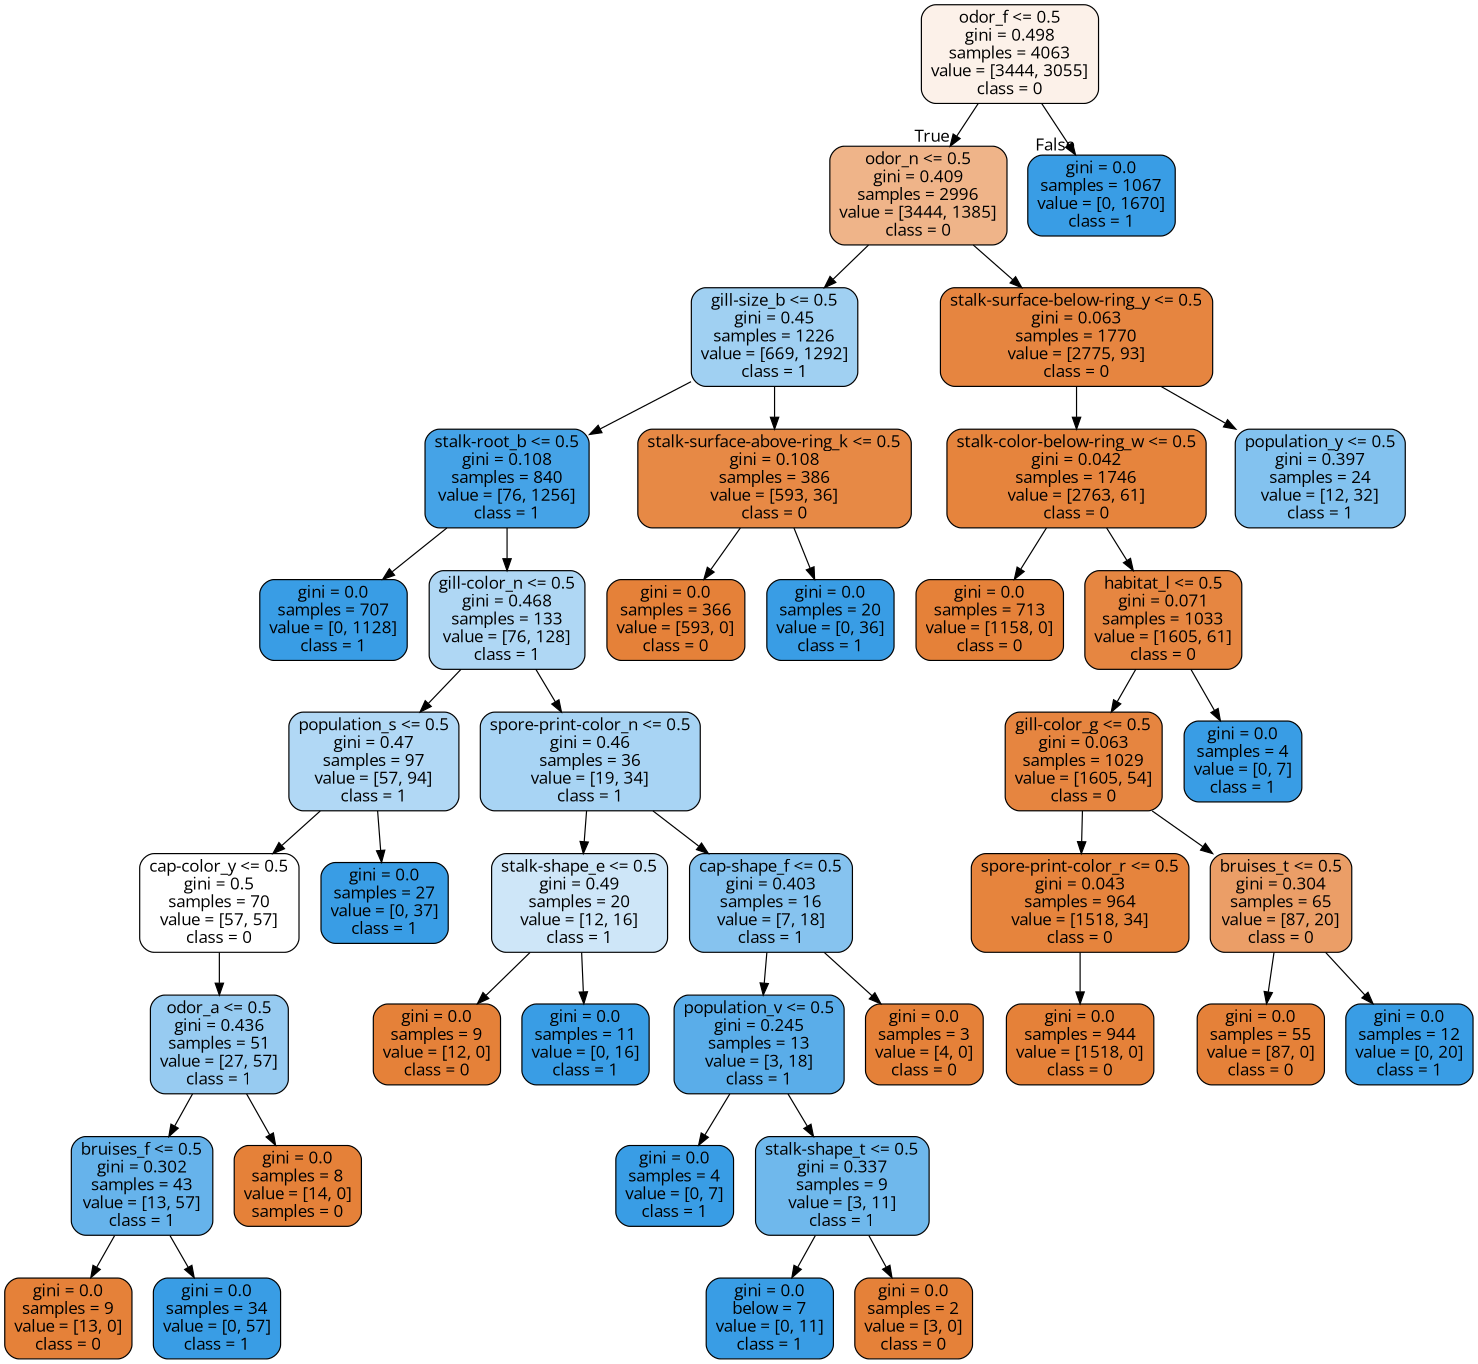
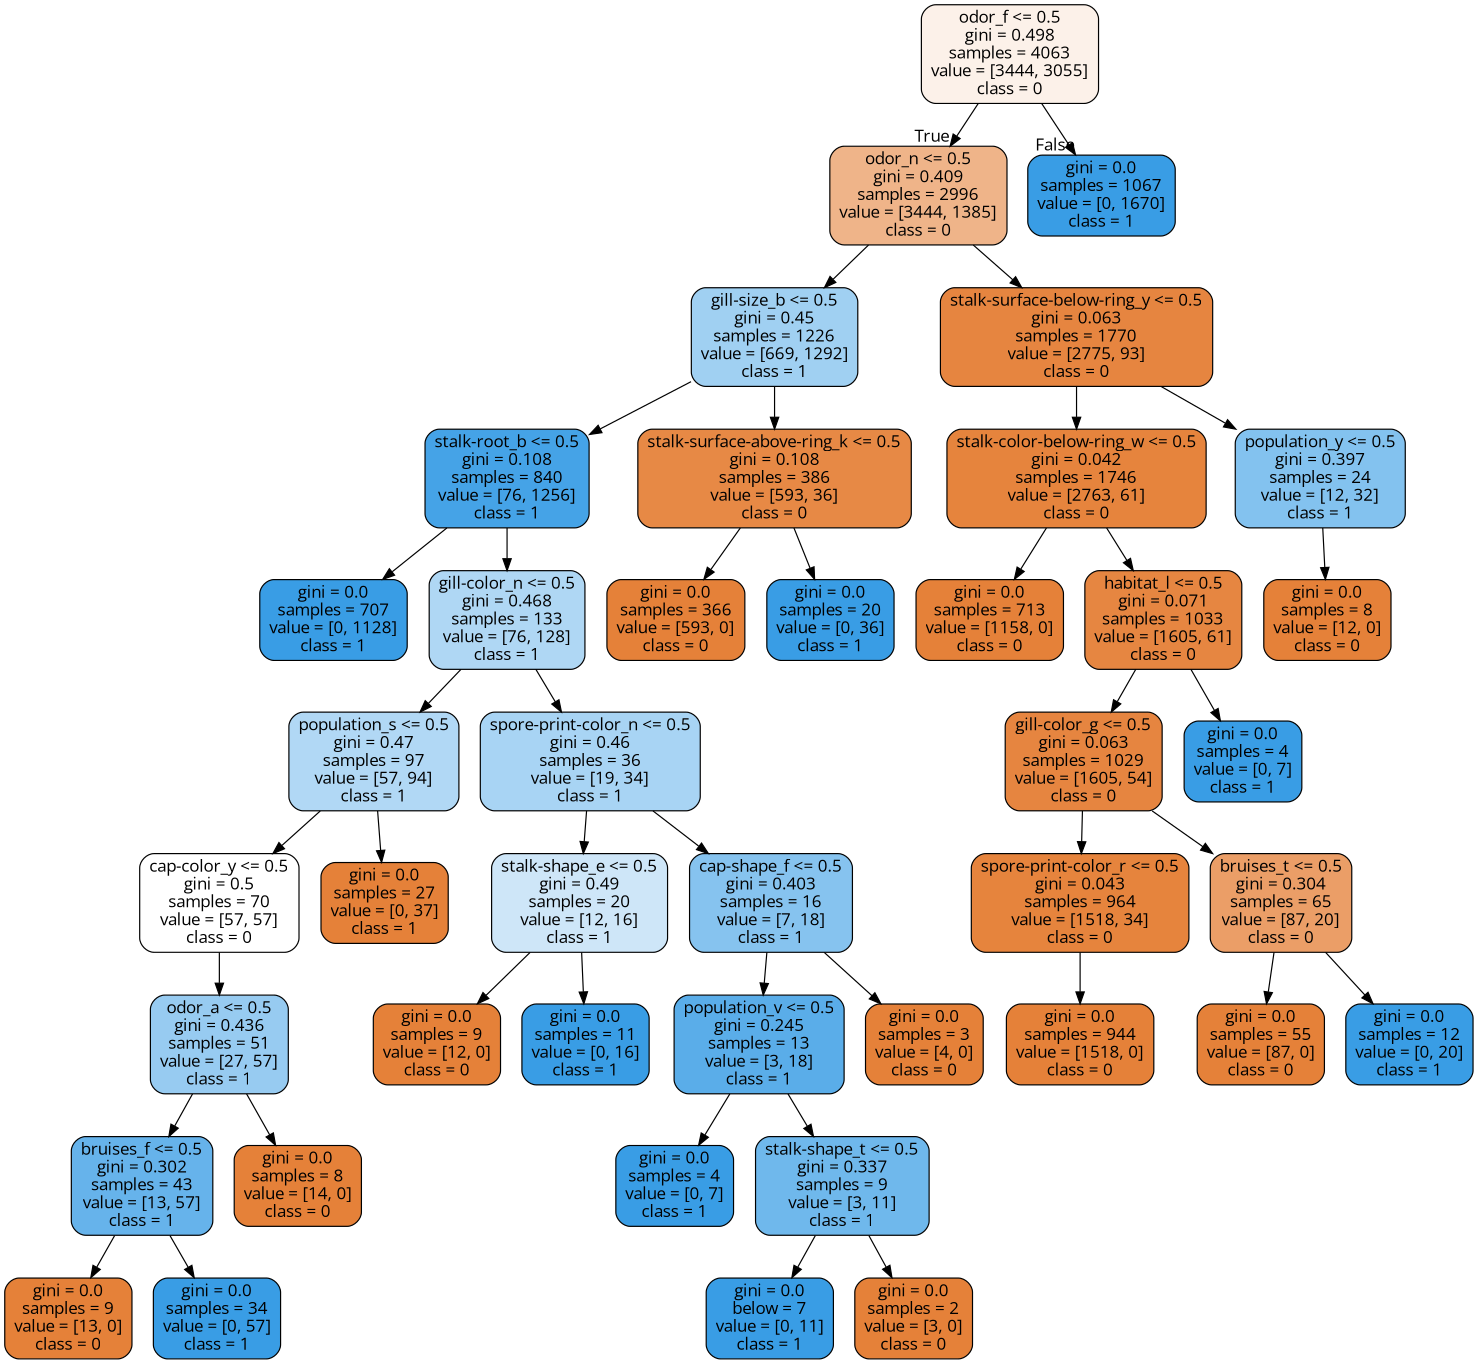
node "gini = 0.0 samples = 8 value = [12, 0] class = 0": added
node "gini = 0.0 samples = 27 value = [0, 37] class = 1": fillcolor #399de5 -> #e58139
node "gini = 0.0 samples = 8 value = [14, 0] samples = 0": label "gini = 0.0 samples = 8 value = [14, 0] samples = 0" -> "gini = 0.0 samples = 8 value = [14, 0] class = 0"
